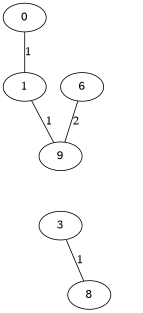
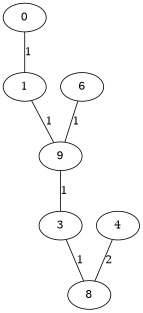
edge "6" -- "9": label "2" -> "1"
edge "9" -- "3": added, label "1"
node "4": added
